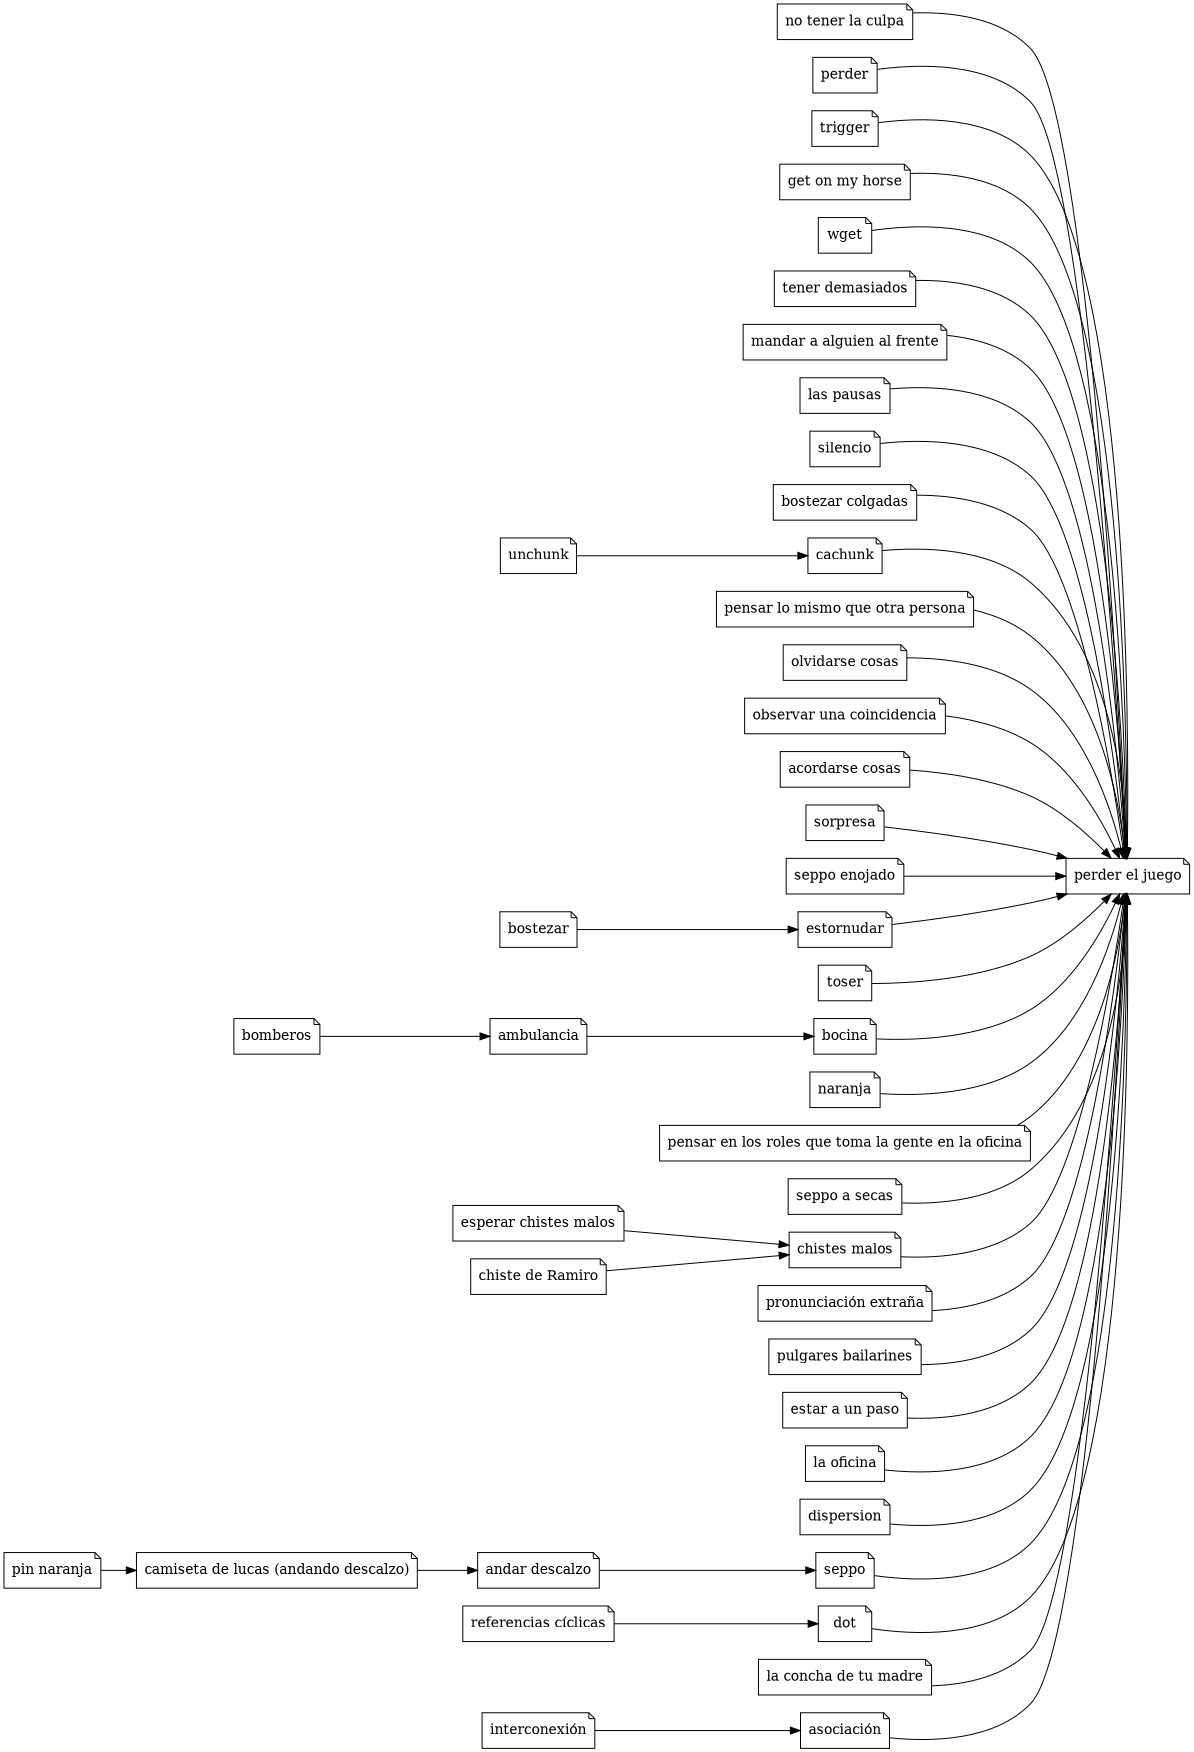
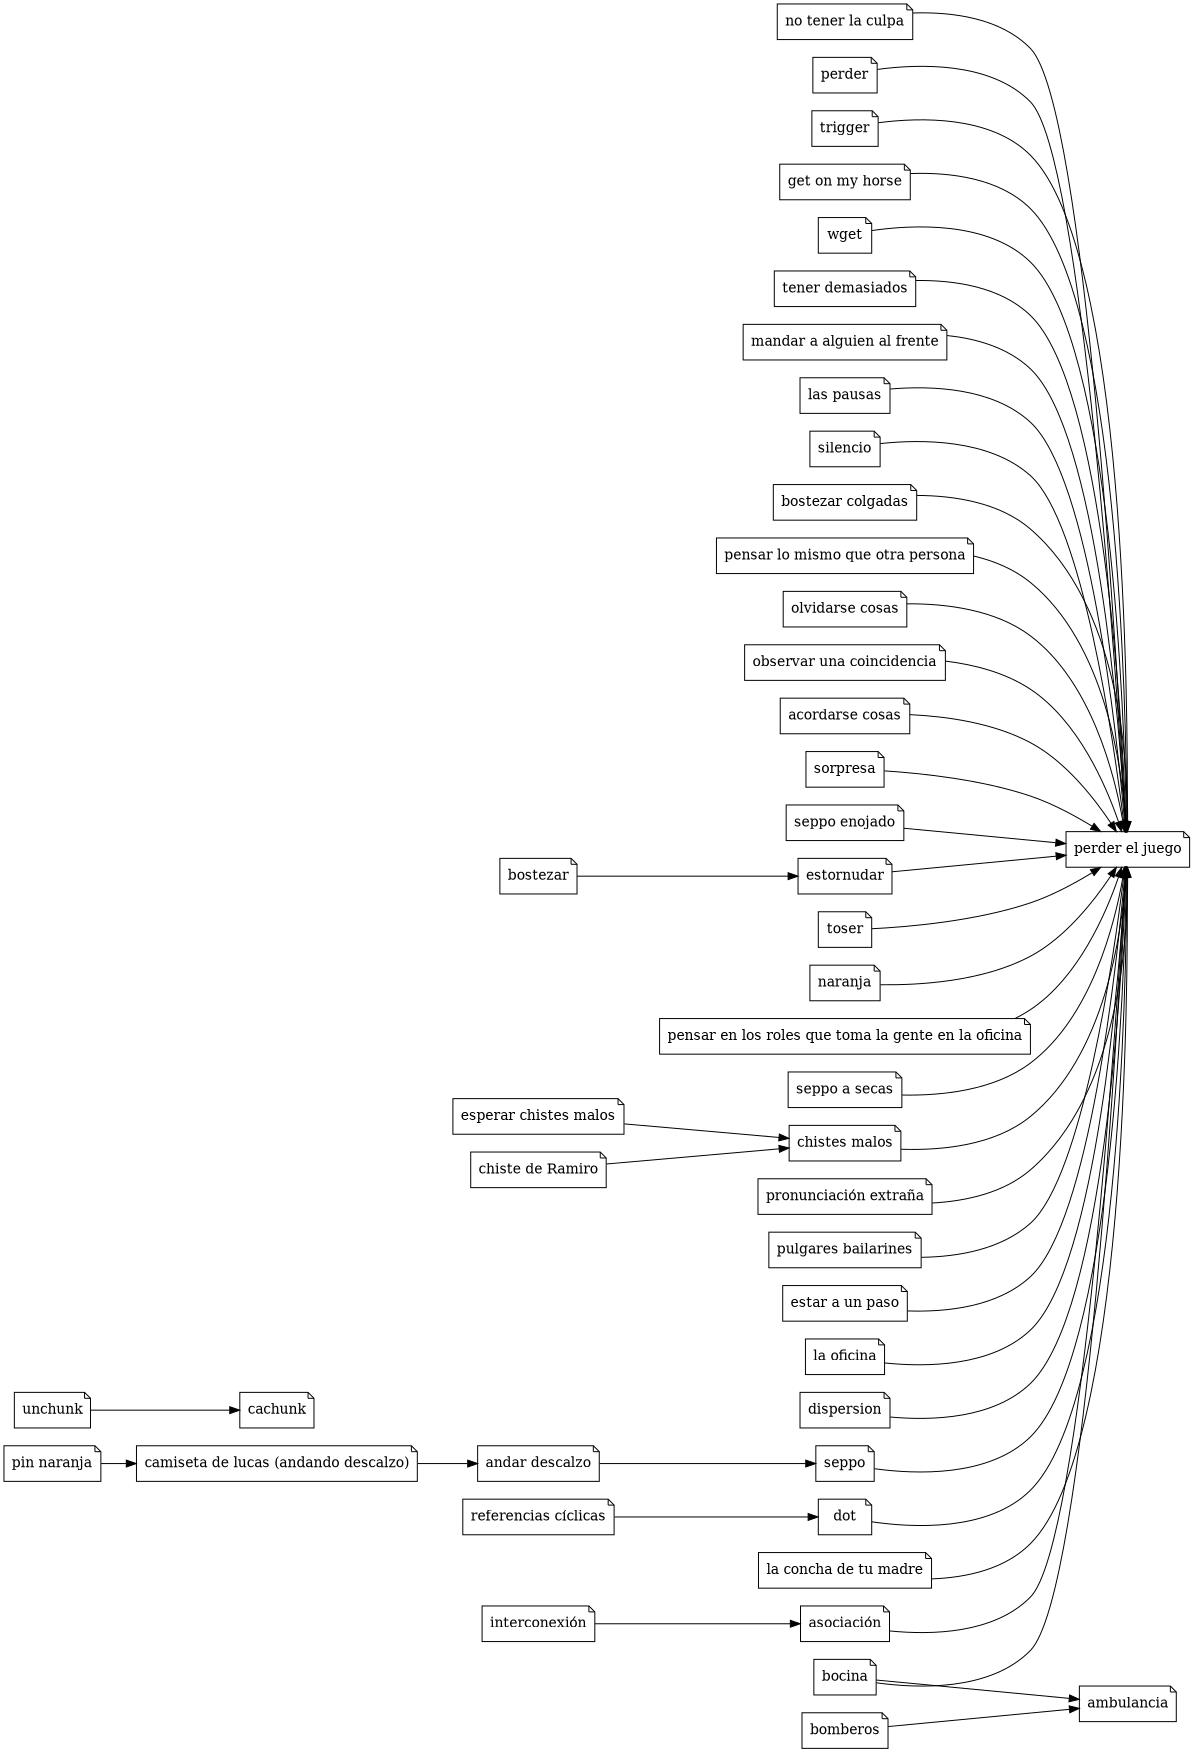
edge "cachunk" -> "perder el juego": removed
edge "ambulancia" -> "bocina": reversed
